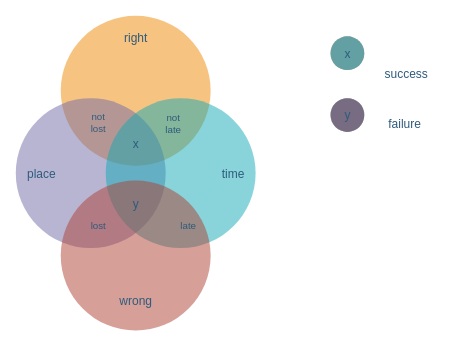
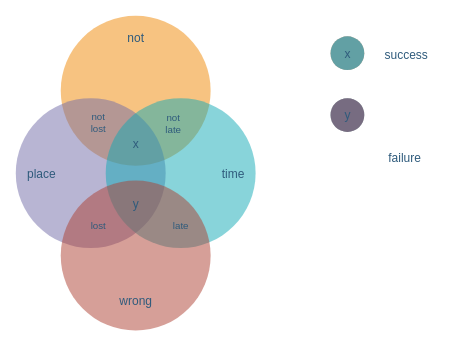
node "right": label "right" -> "not"
node "success": moved (410, 72) -> (410, 53)
node "failure": moved (410, 123) -> (410, 156)
node "late": moved (188, 226) -> (181, 226)
